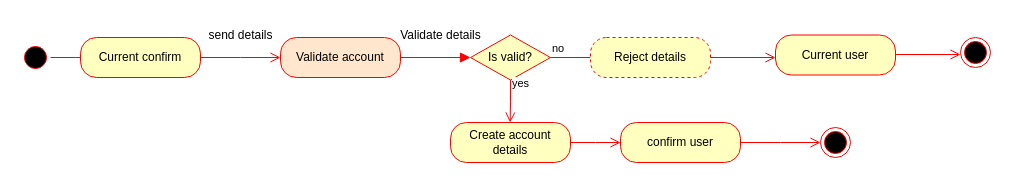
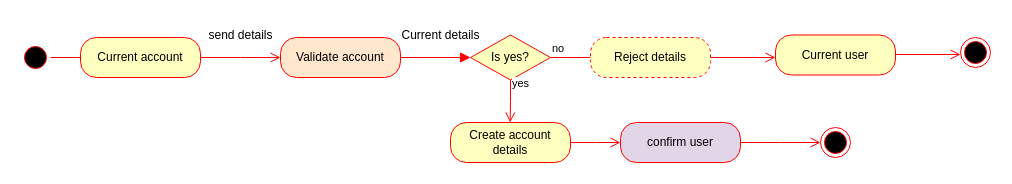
node "Validate details": label "Validate details" -> "Current details"
node "Current confirm": label "Current confirm" -> "Current account"
node "Is valid?": label "Is valid?" -> "Is yes?"
node "confirm user": fillcolor #ffffc0 -> #e1d5e7
